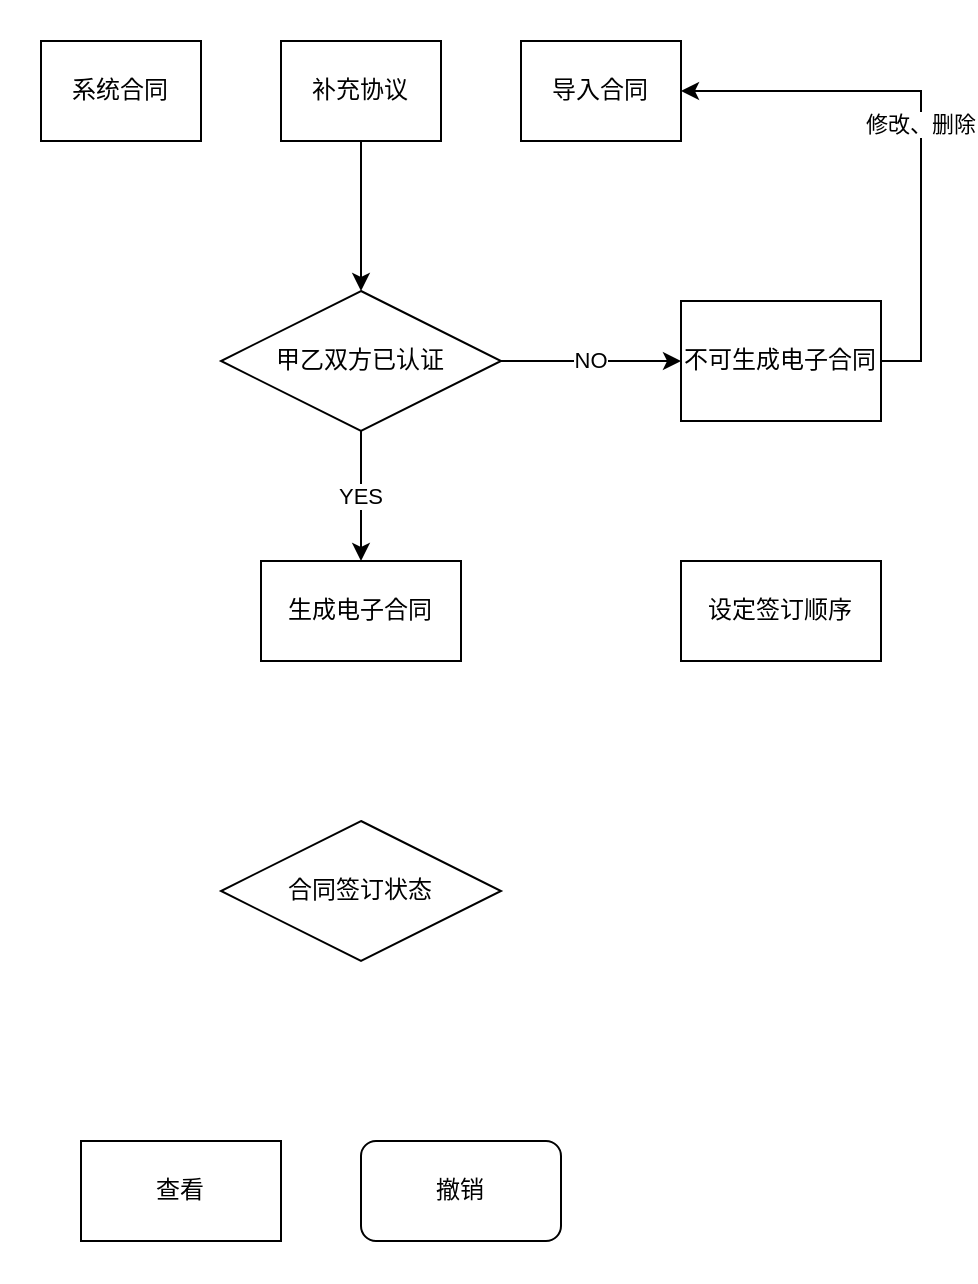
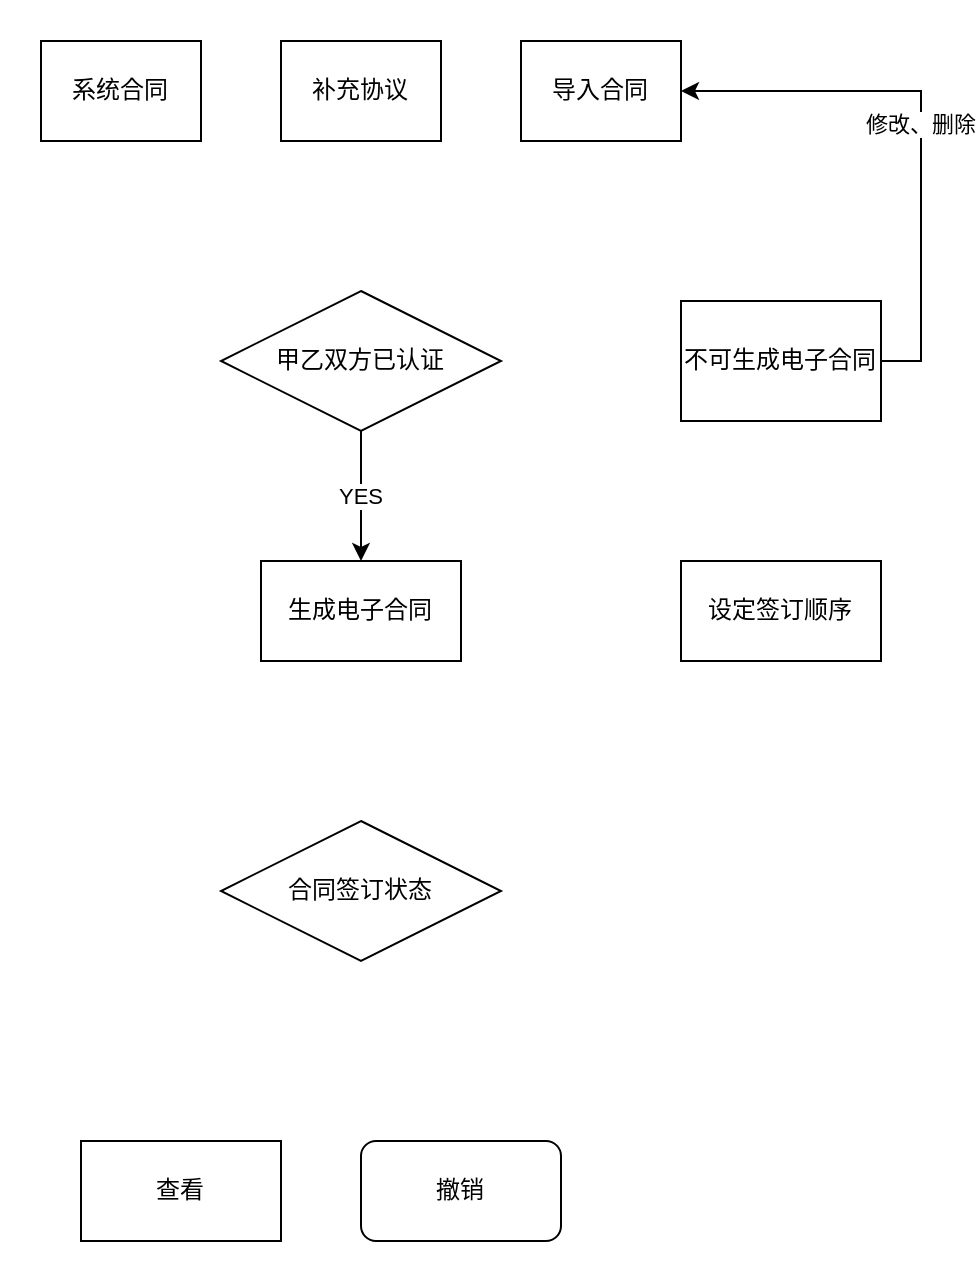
edge "补充协议" -> "甲乙双方已认证": removed
edge "甲乙双方已认证" -> "不可生成电子合同": removed, label "NO"
